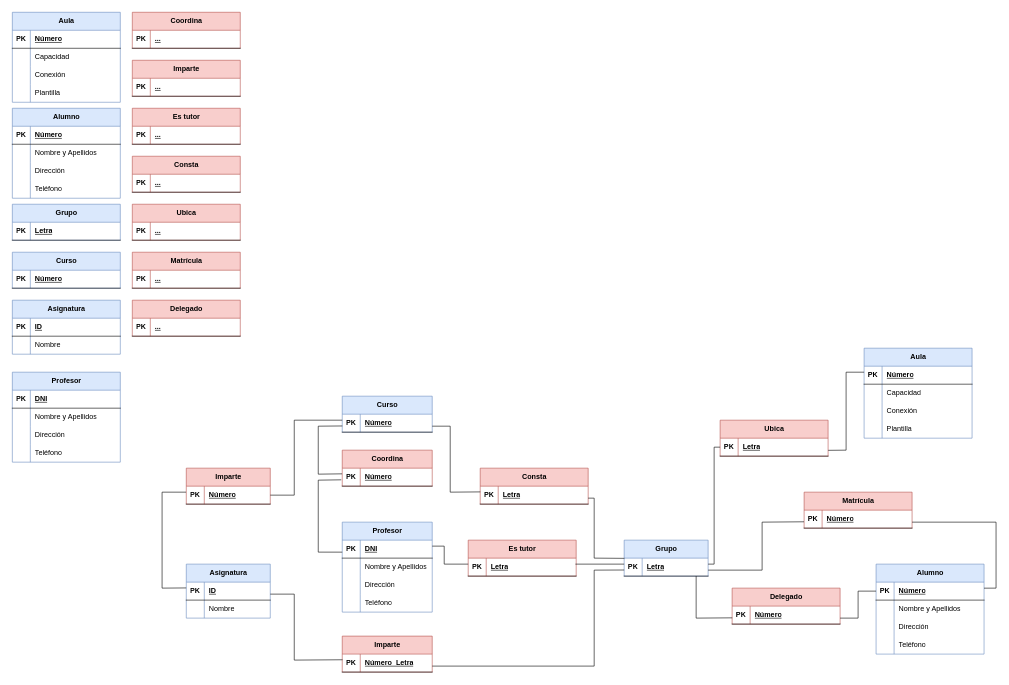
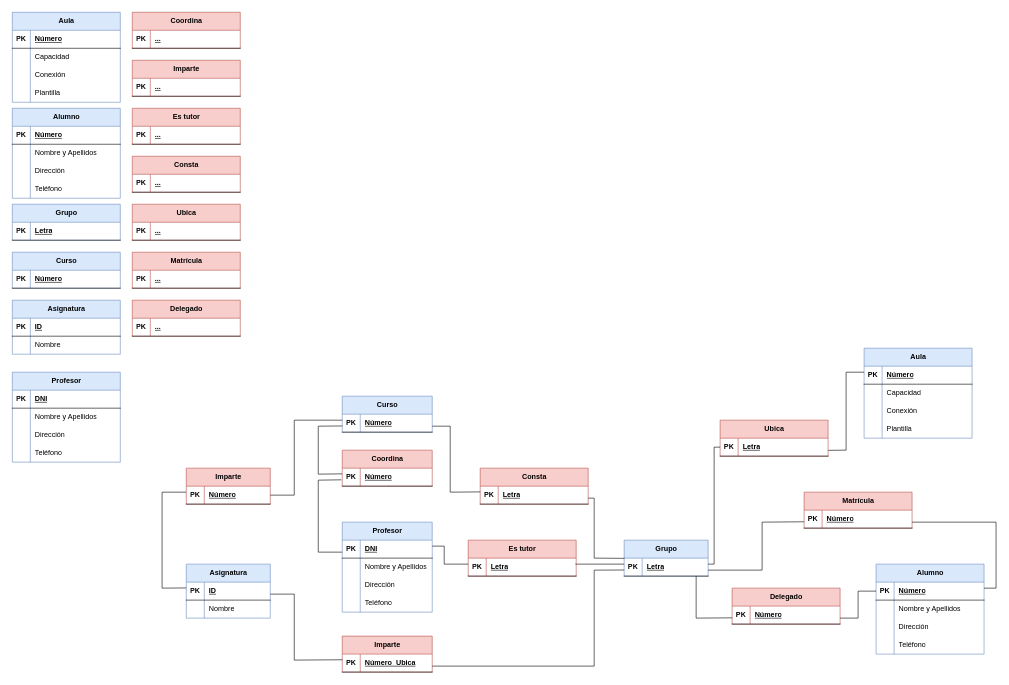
node "Número Letra": label "Número Letra" -> "Número Ubica"
